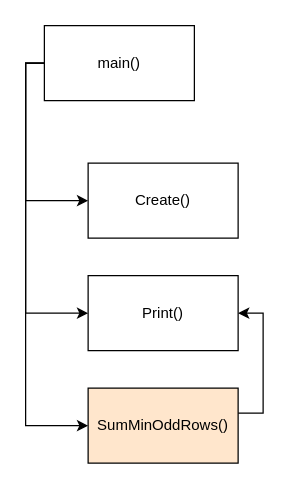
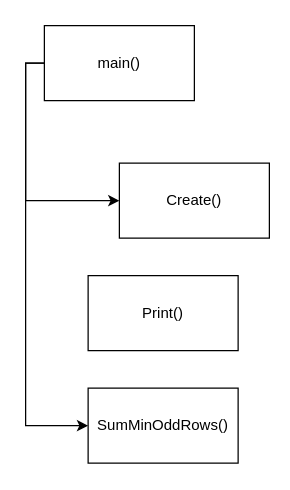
node "Create()": moved (163, 201) -> (194, 201)
edge "main()" -> "Print()": removed
edge "SumMinOddRows()" -> "Print()": removed
node "SumMinOddRows()": fillcolor #ffe6cc -> #ffffff
